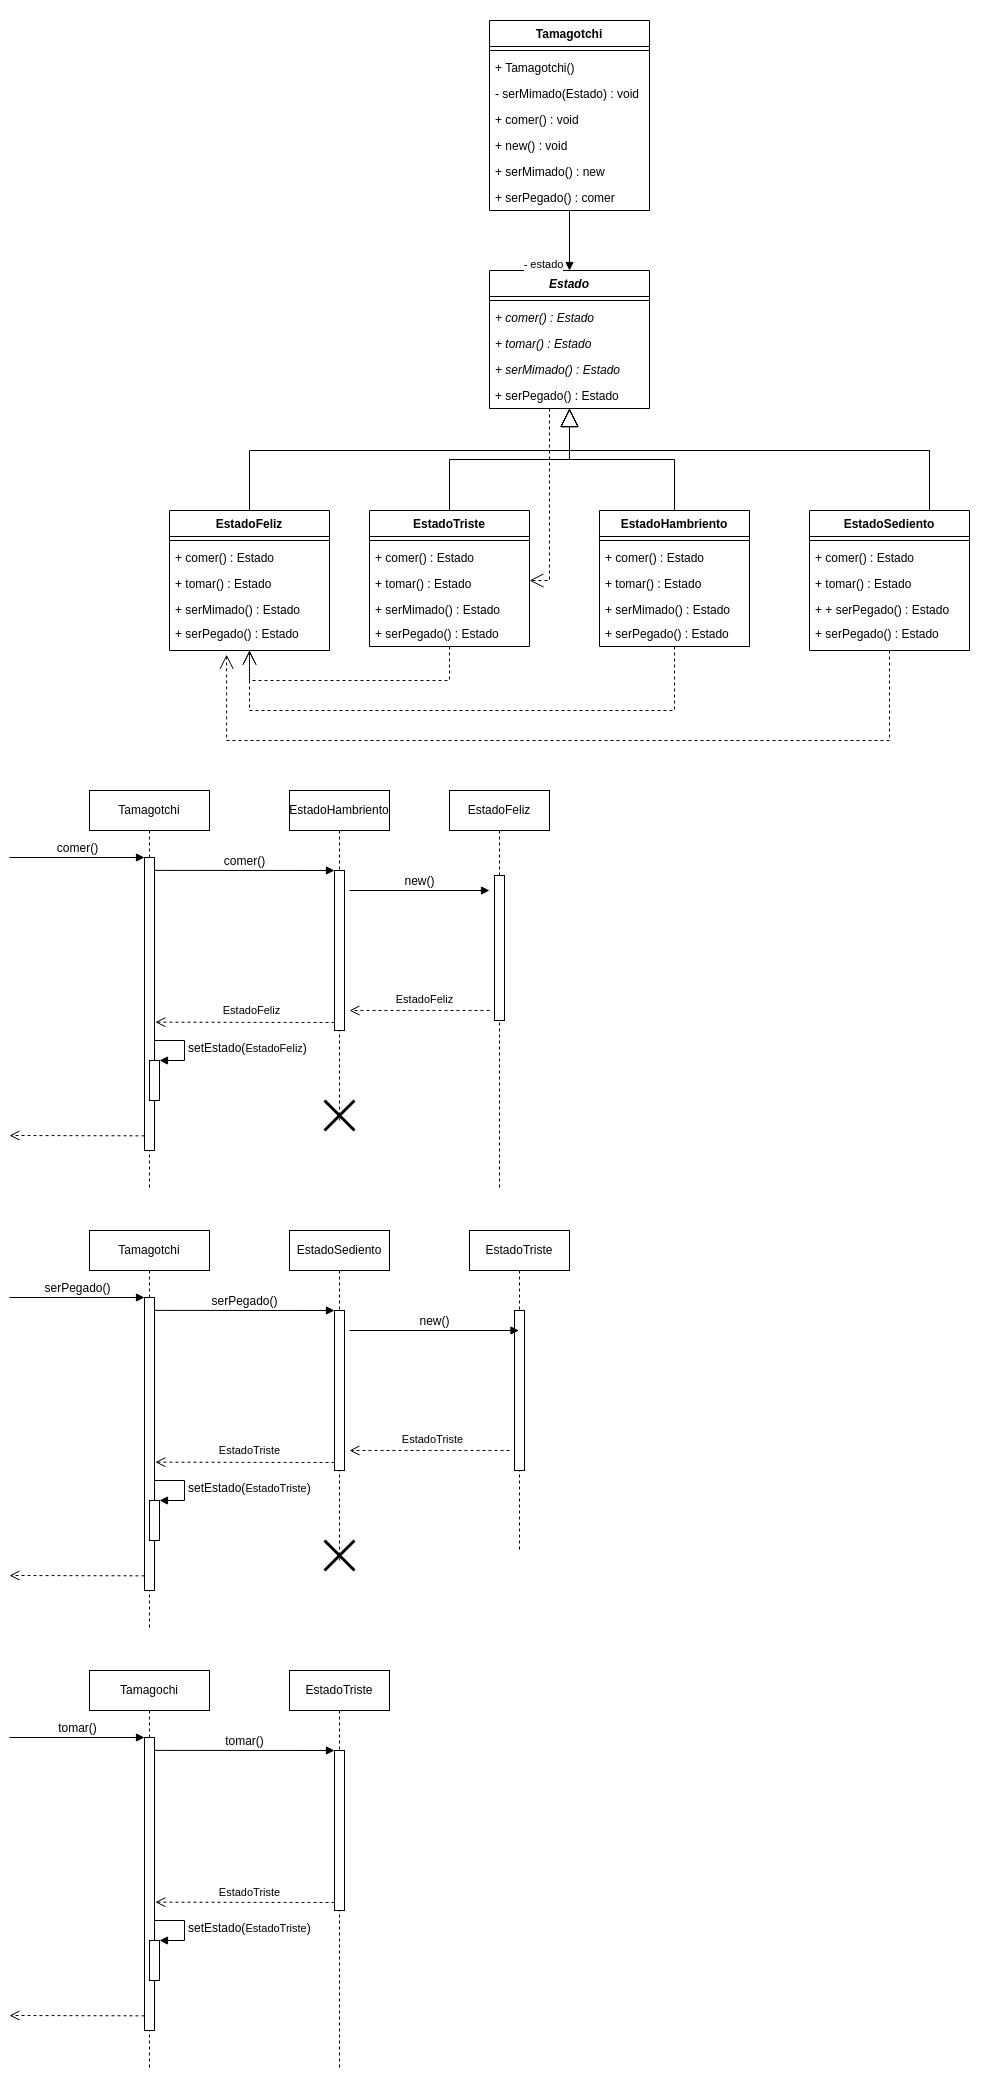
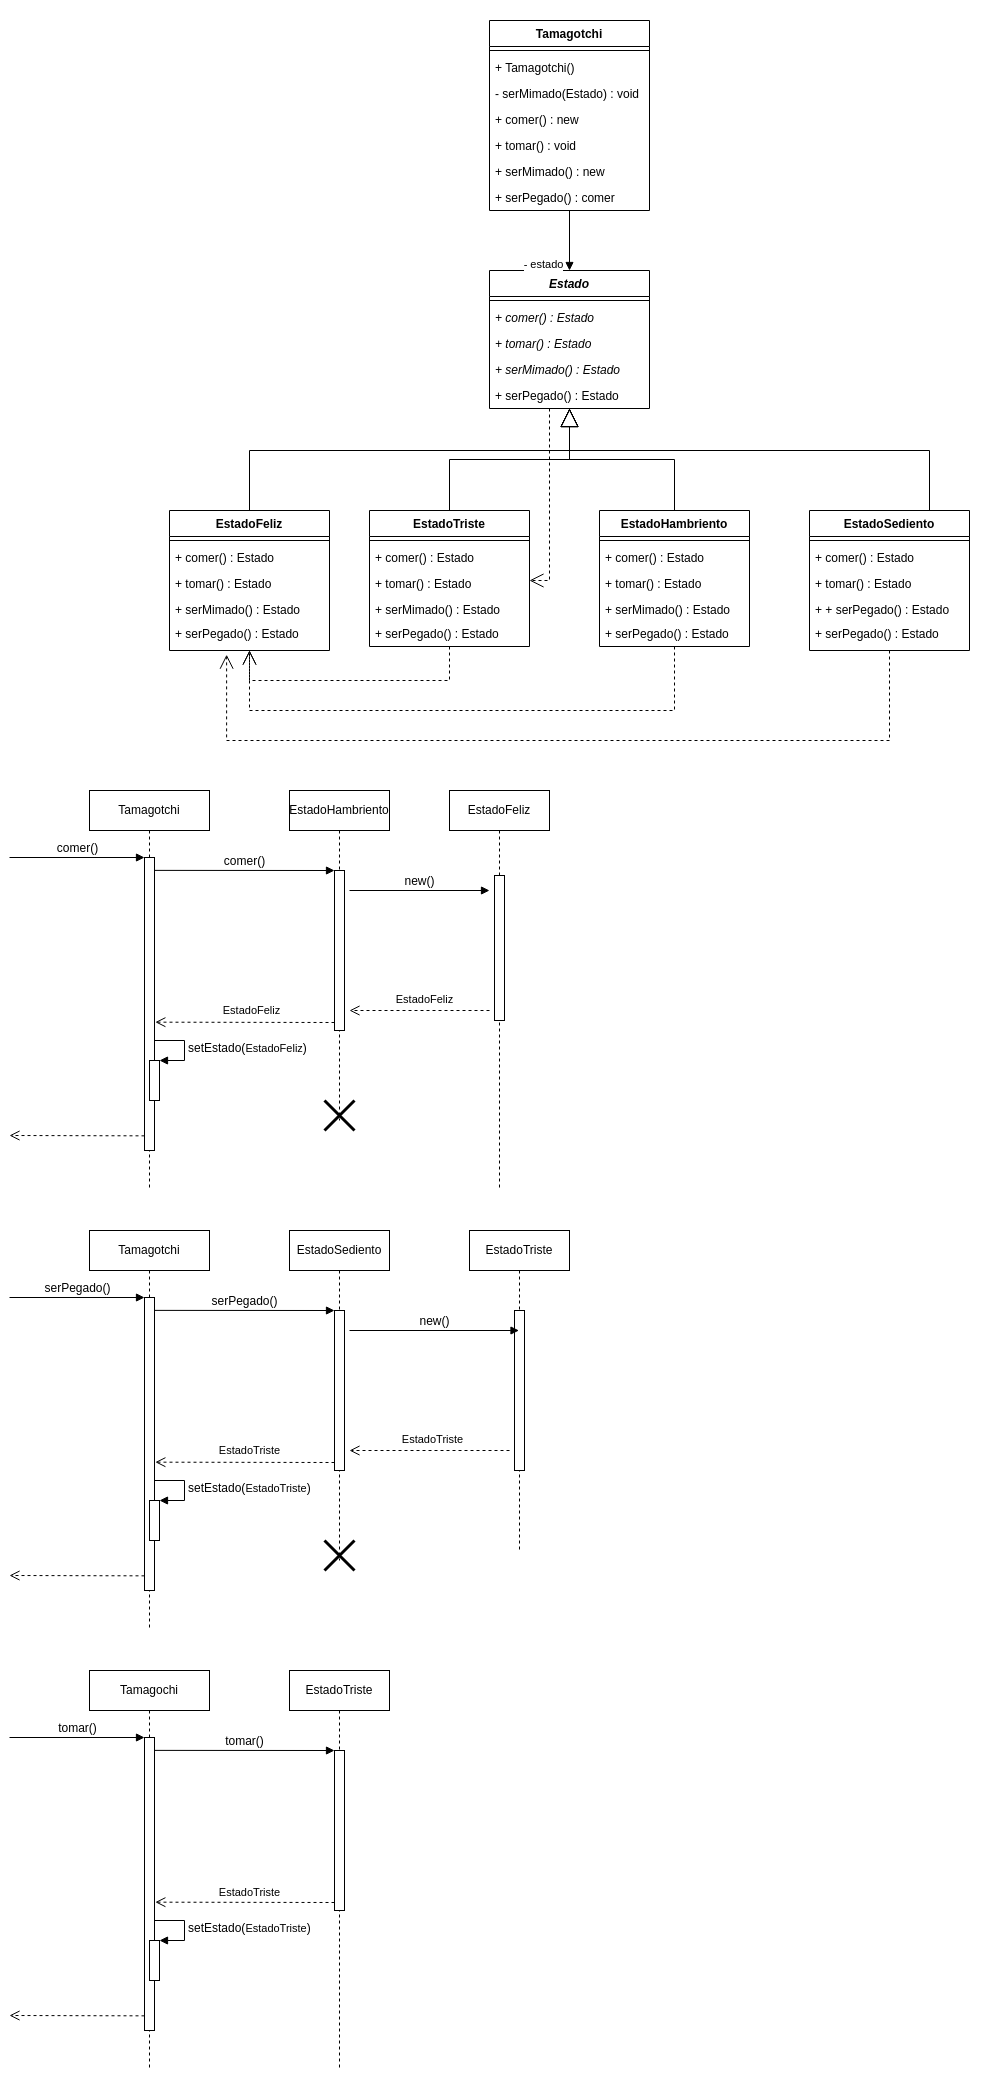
node "+ comer() : void": label "+ comer() : void" -> "+ comer() : new"
node "+ new() : void": label "+ new() : void" -> "+ tomar() : void"
